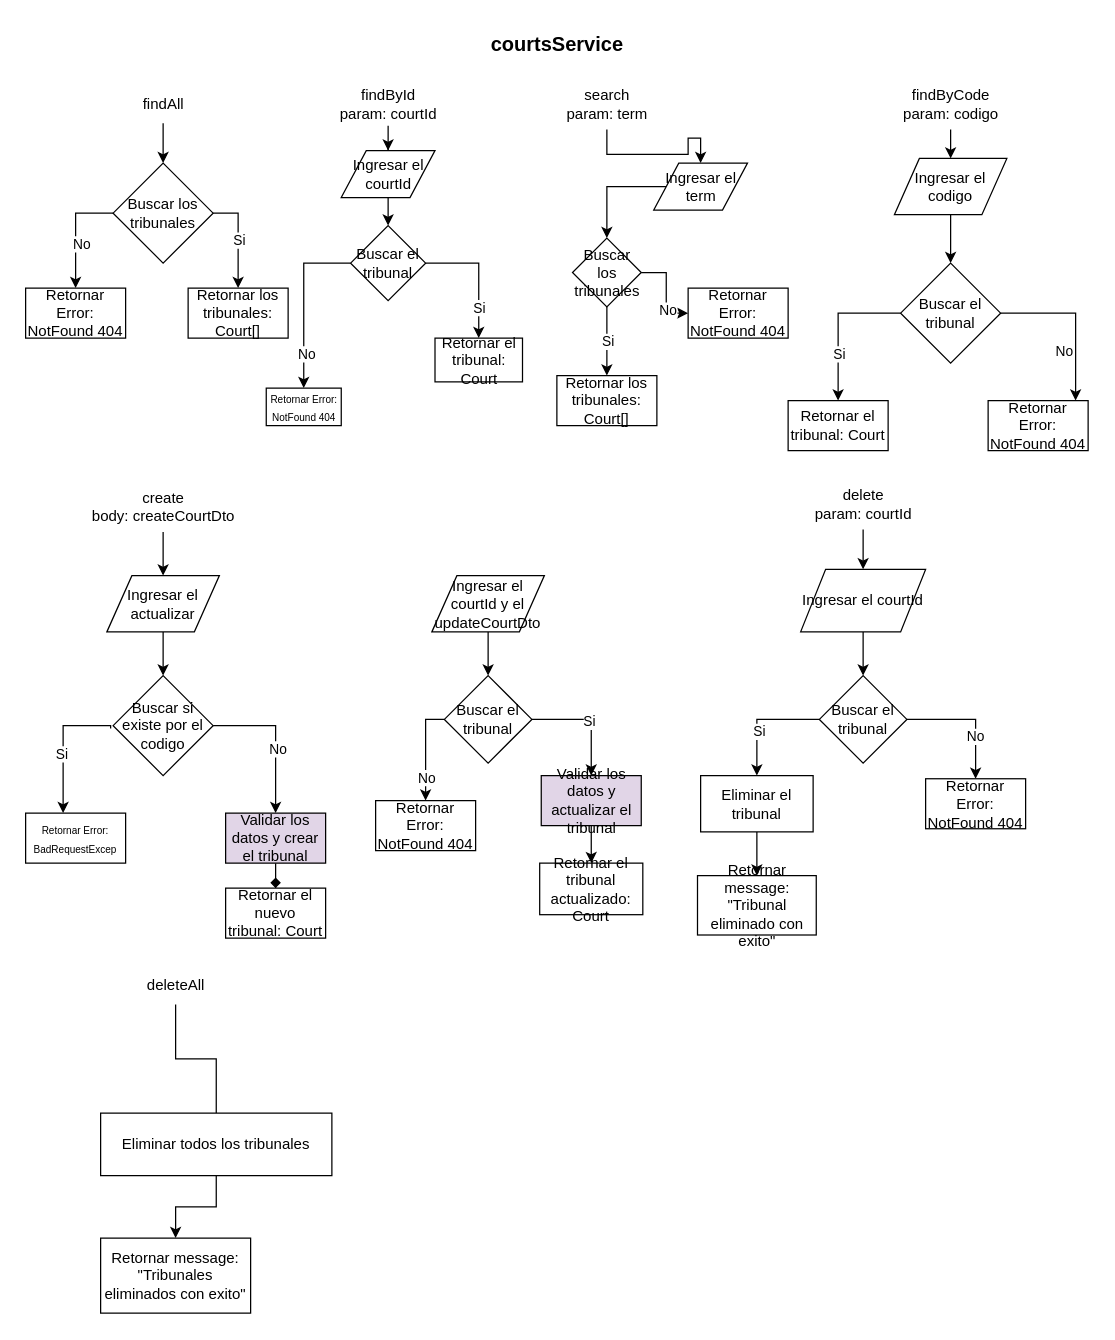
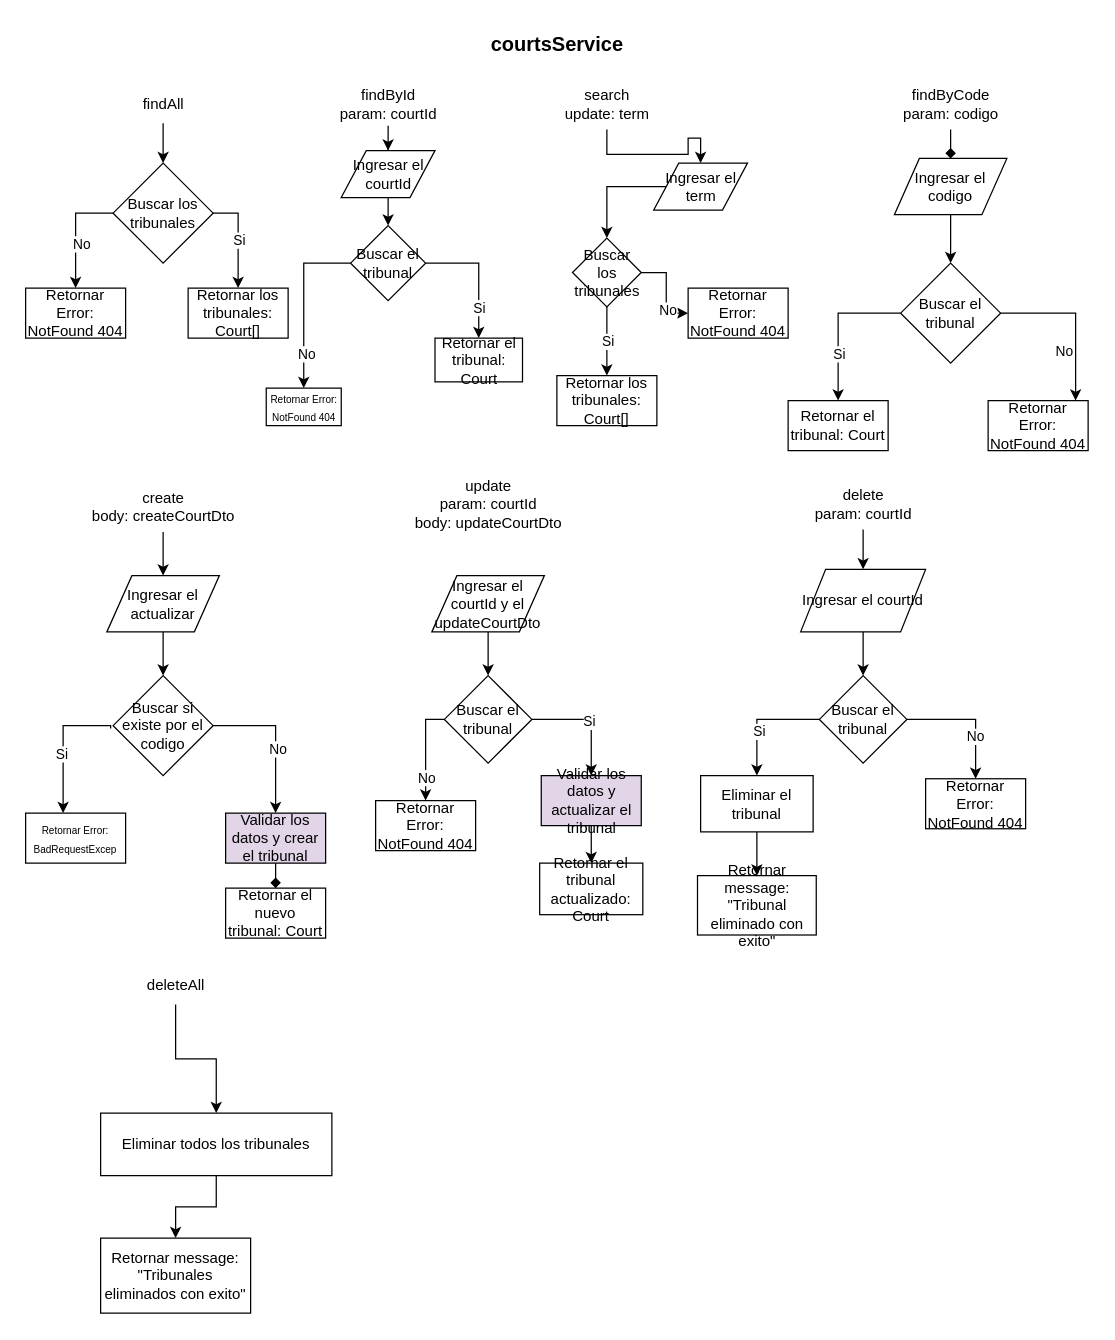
node "search param: term": label "search param: term" -> "search update: term"
edge "findByCode param: codigo" -> "Ingresar el codigo": arrowhead classic -> diamond
node "update param: courtId body: updateCourtDto": added
edge "deleteAll" -- "Eliminar todos los tribunales": arrowhead none -> classic
